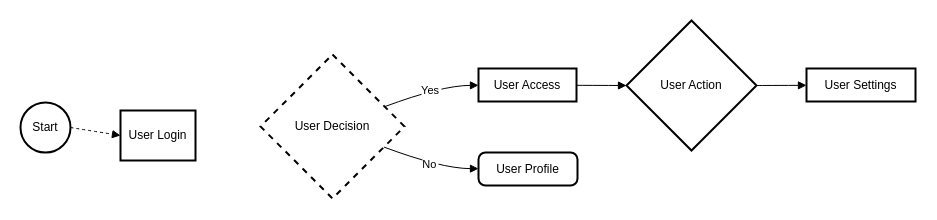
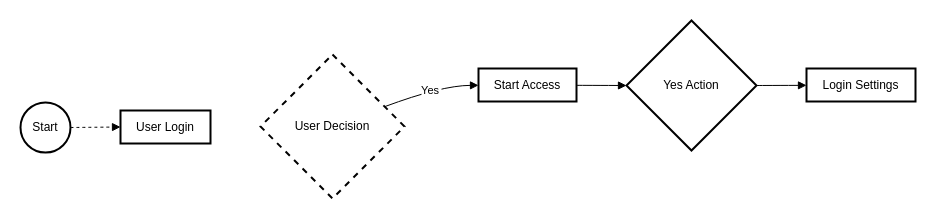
node "User Access": label "User Access" -> "Start Access"
node "User Action": label "User Action" -> "Yes Action"
node "User Settings": label "User Settings" -> "Login Settings"
node "User Login": size 75x50 -> 90x33
edge "User Decision" -> "User Profile": removed, label "No"
node "User Profile": removed
